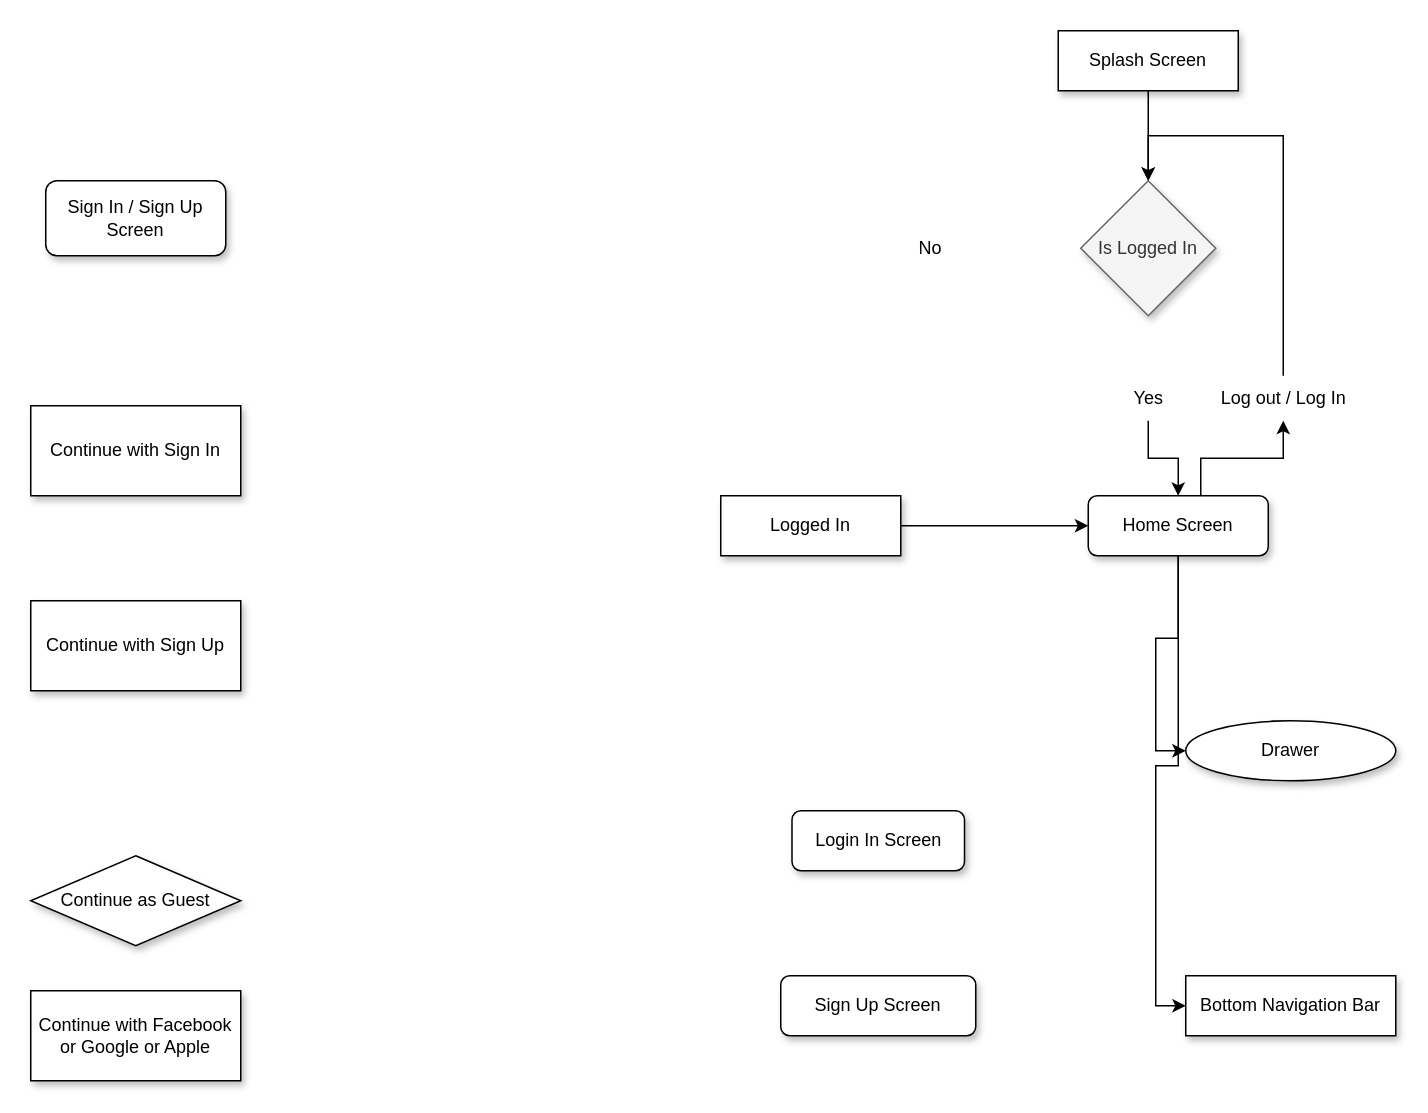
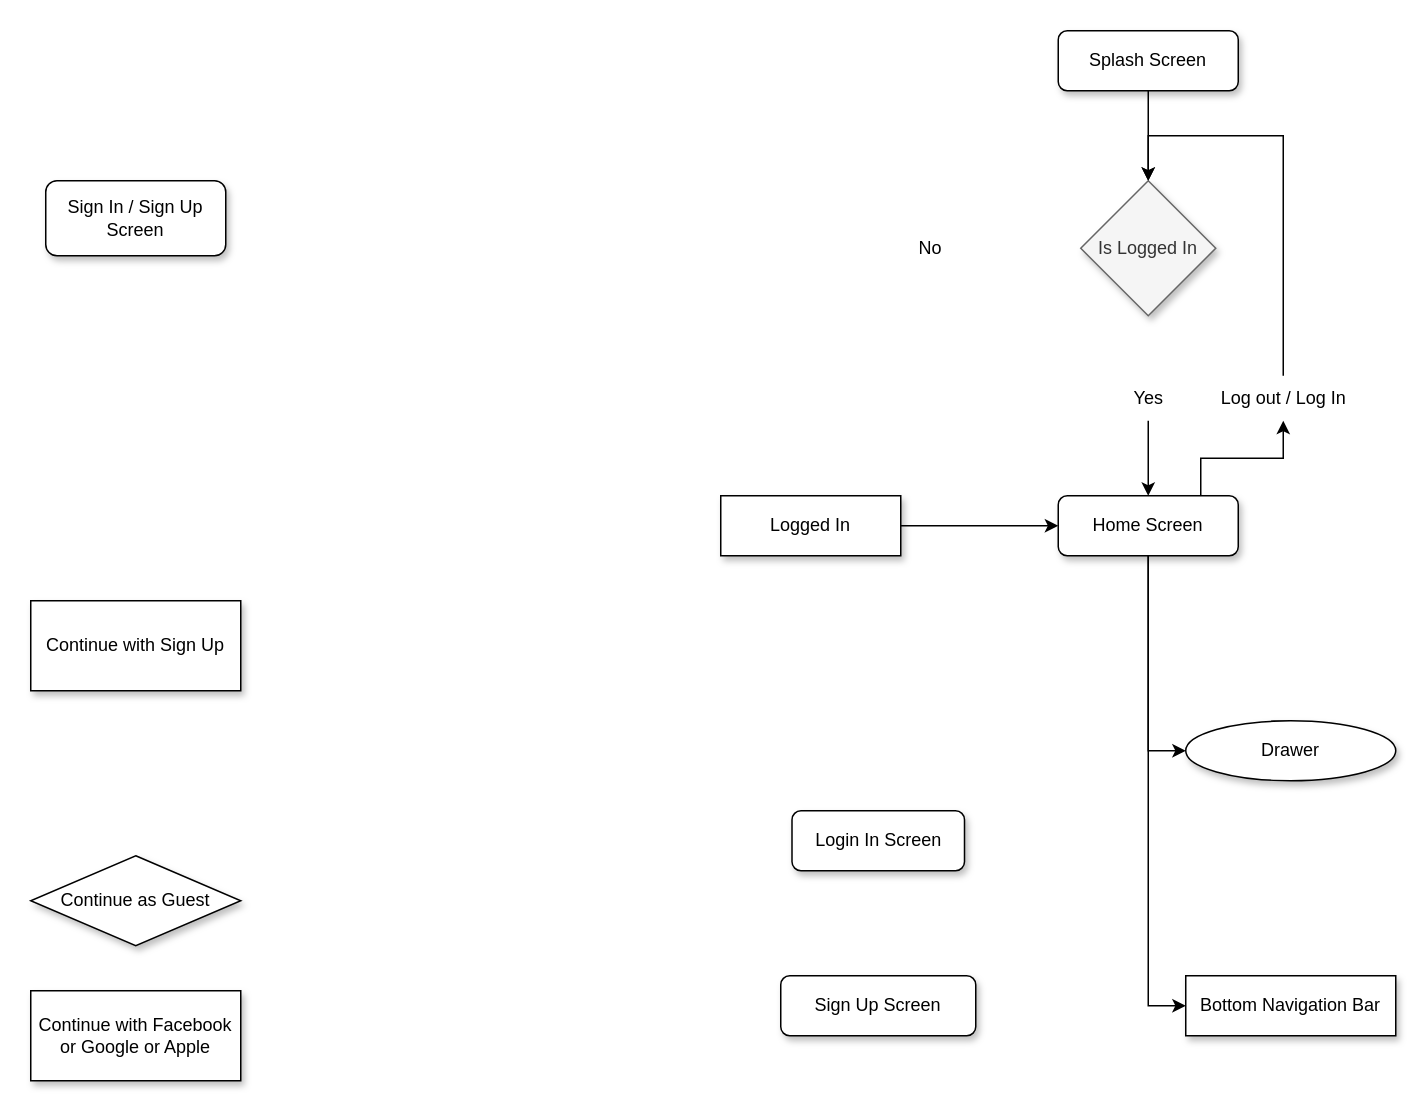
node "Splash Screen": shape rectangle -> rounded rectangle
node "Continue with Sign In": removed
node "Home Screen": moved (1178, 526) -> (1148, 526)
